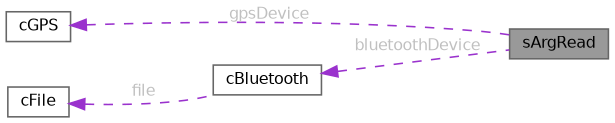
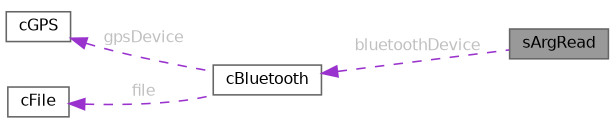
edge "sArgRead" -> "cGPS": now "cBluetooth" -> "cGPS"
